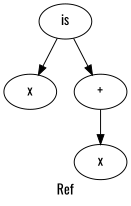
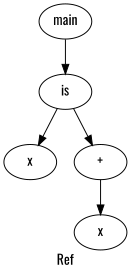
node "main": added
